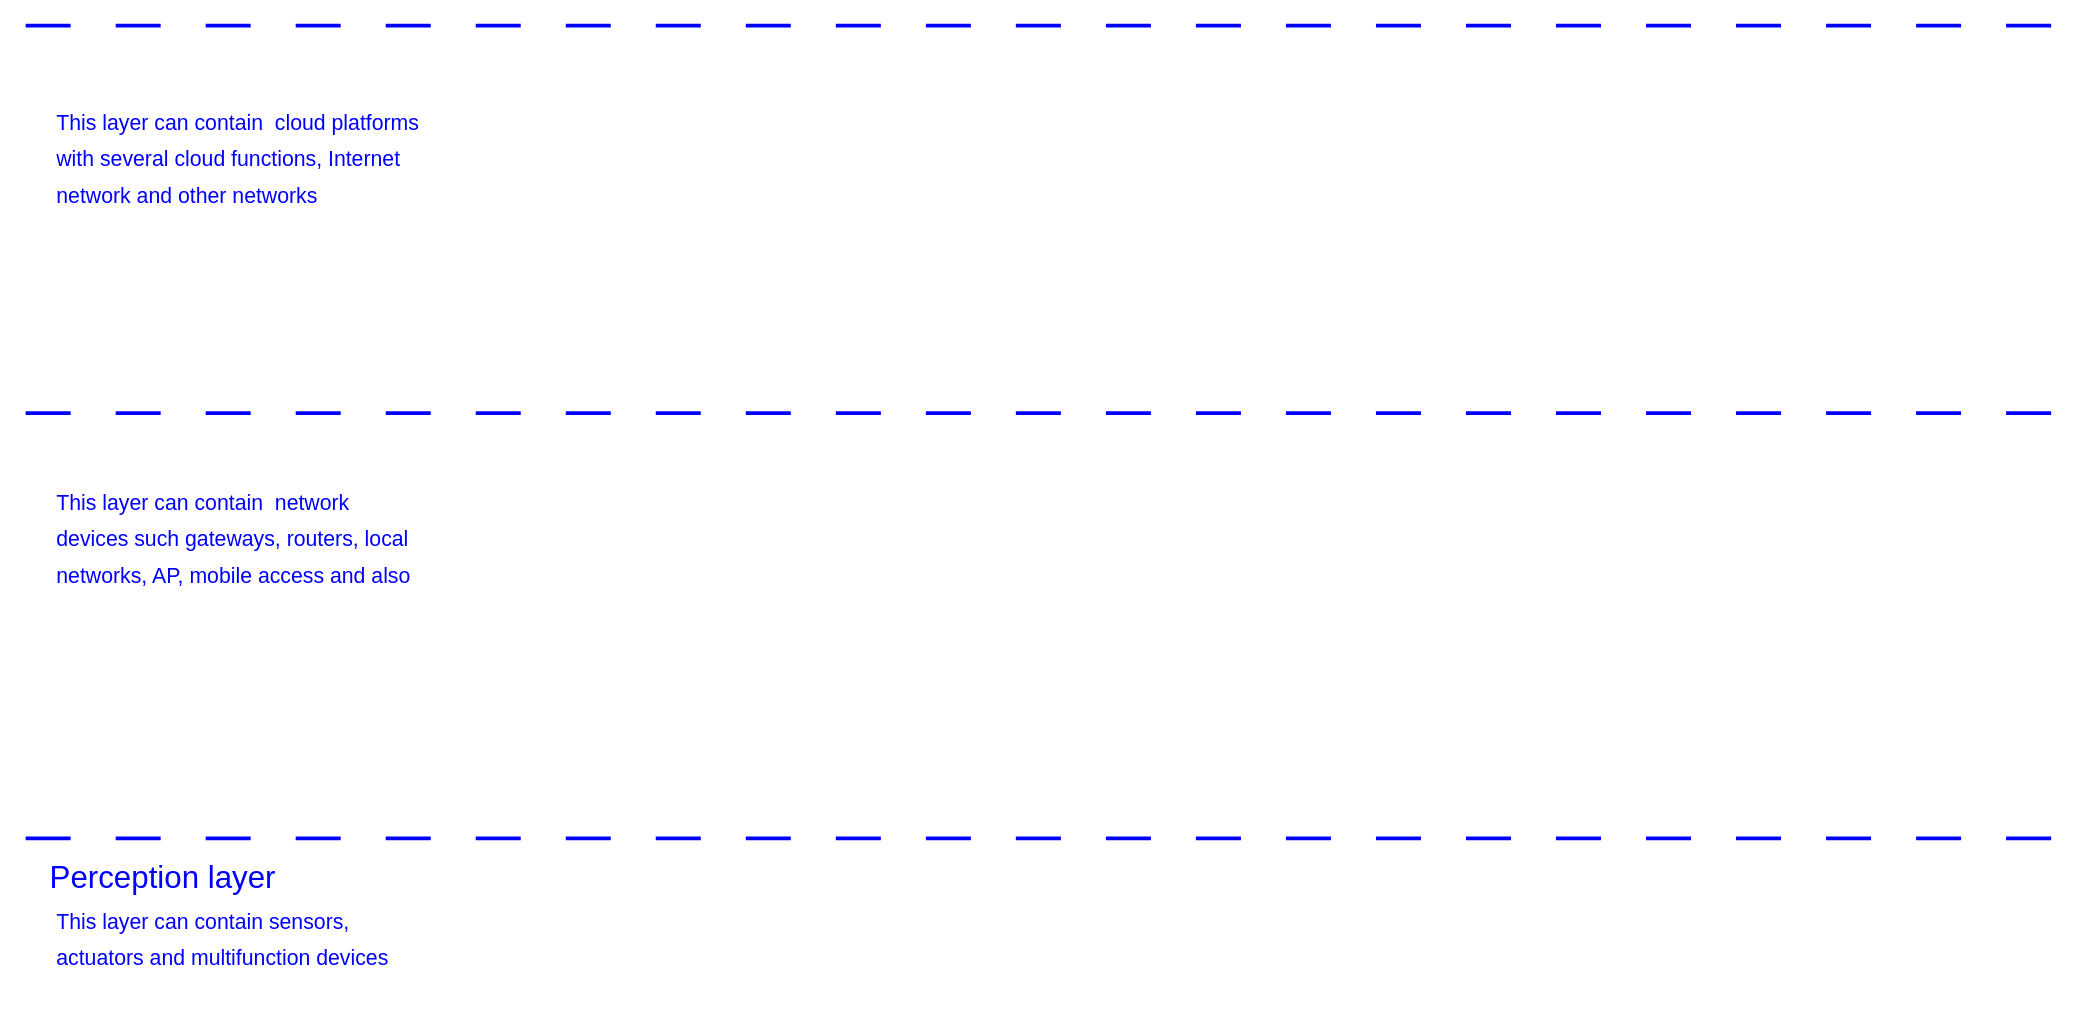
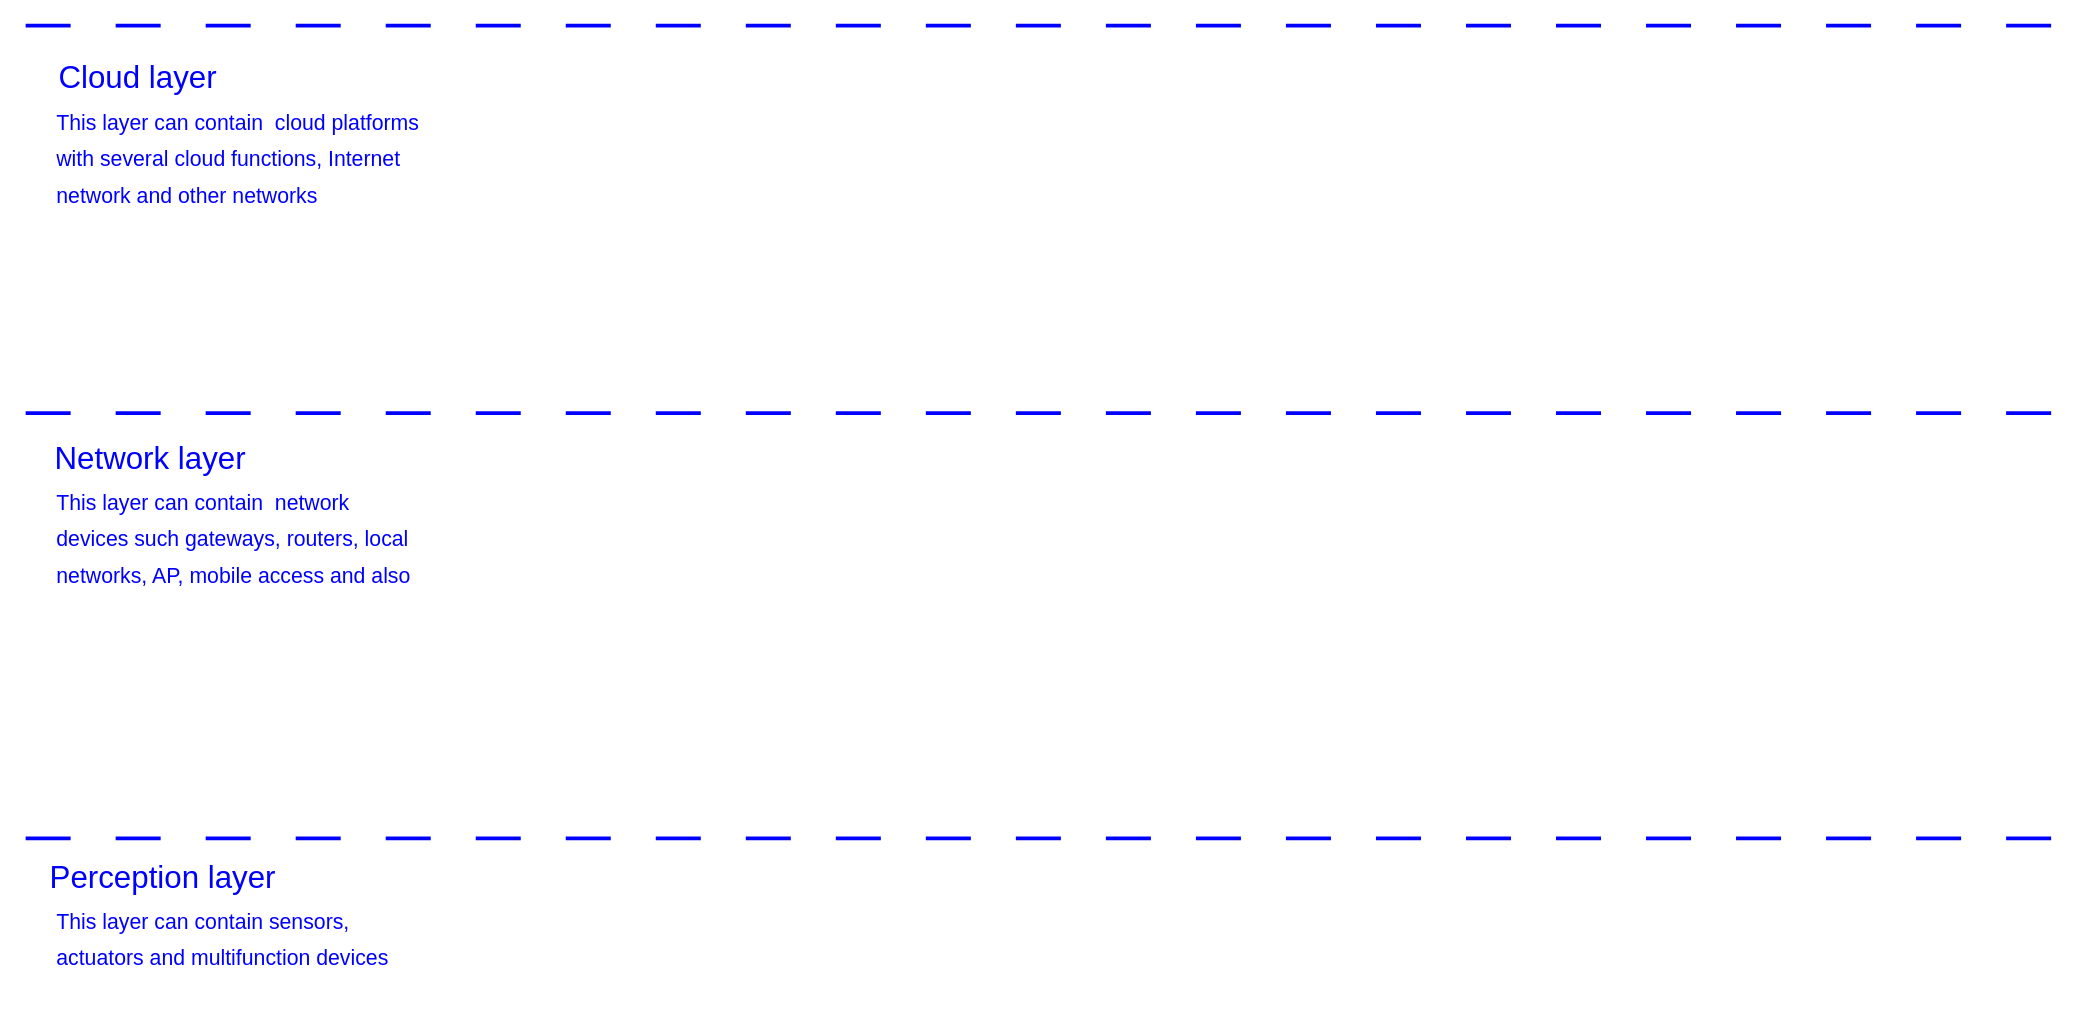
node "Cloud layer": added
node "Network layer": added
